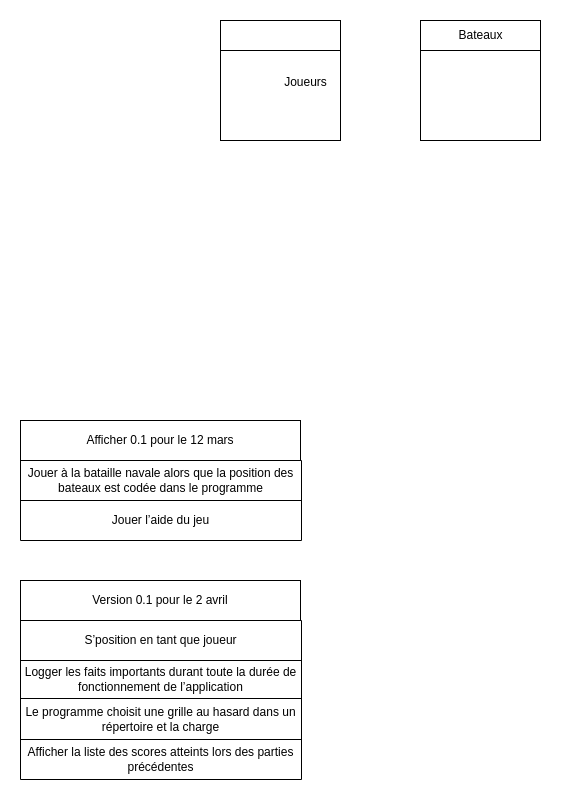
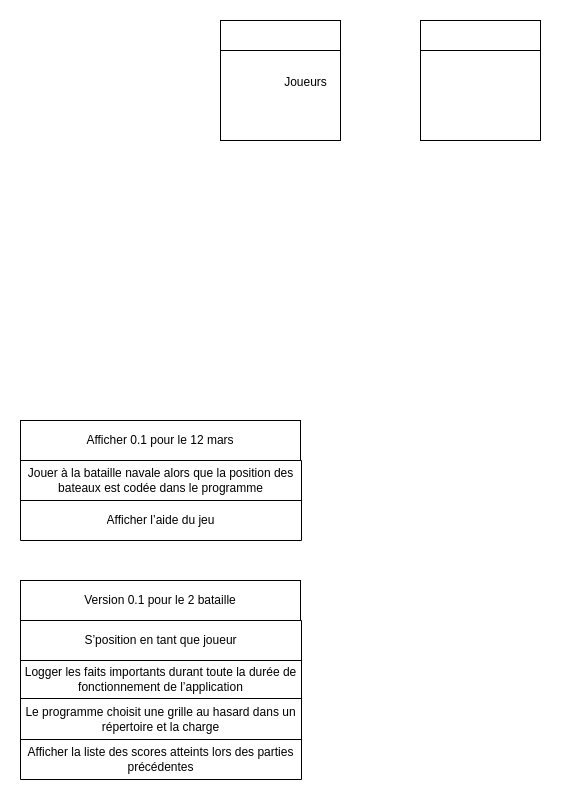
node "Bateaux": removed
node "Jouer l’aide du jeu": label "Jouer l’aide du jeu" -> "Afficher l’aide du jeu"
node "Version 0.1 pour le 2 avril": label "Version 0.1 pour le 2 avril" -> "Version 0.1 pour le 2 bataille"
